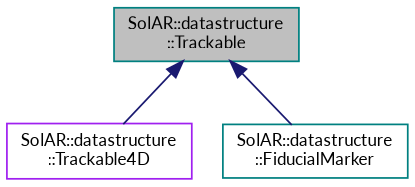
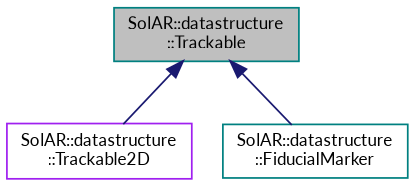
node "SolAR::datastructure ::Trackable4D": label "SolAR::datastructure ::Trackable4D" -> "SolAR::datastructure ::Trackable2D"
